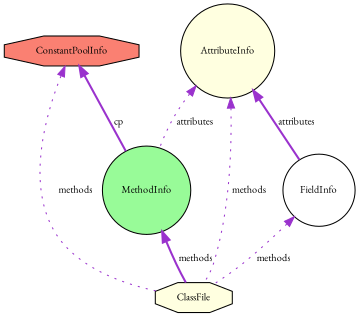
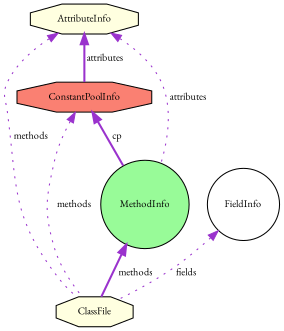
node "AttributeInfo": shape circle -> octagon
edge "FieldInfo" -> "AttributeInfo": now "ConstantPoolInfo" -> "AttributeInfo"
edge "ClassFile" -> "FieldInfo": label " methods" -> " fields"
